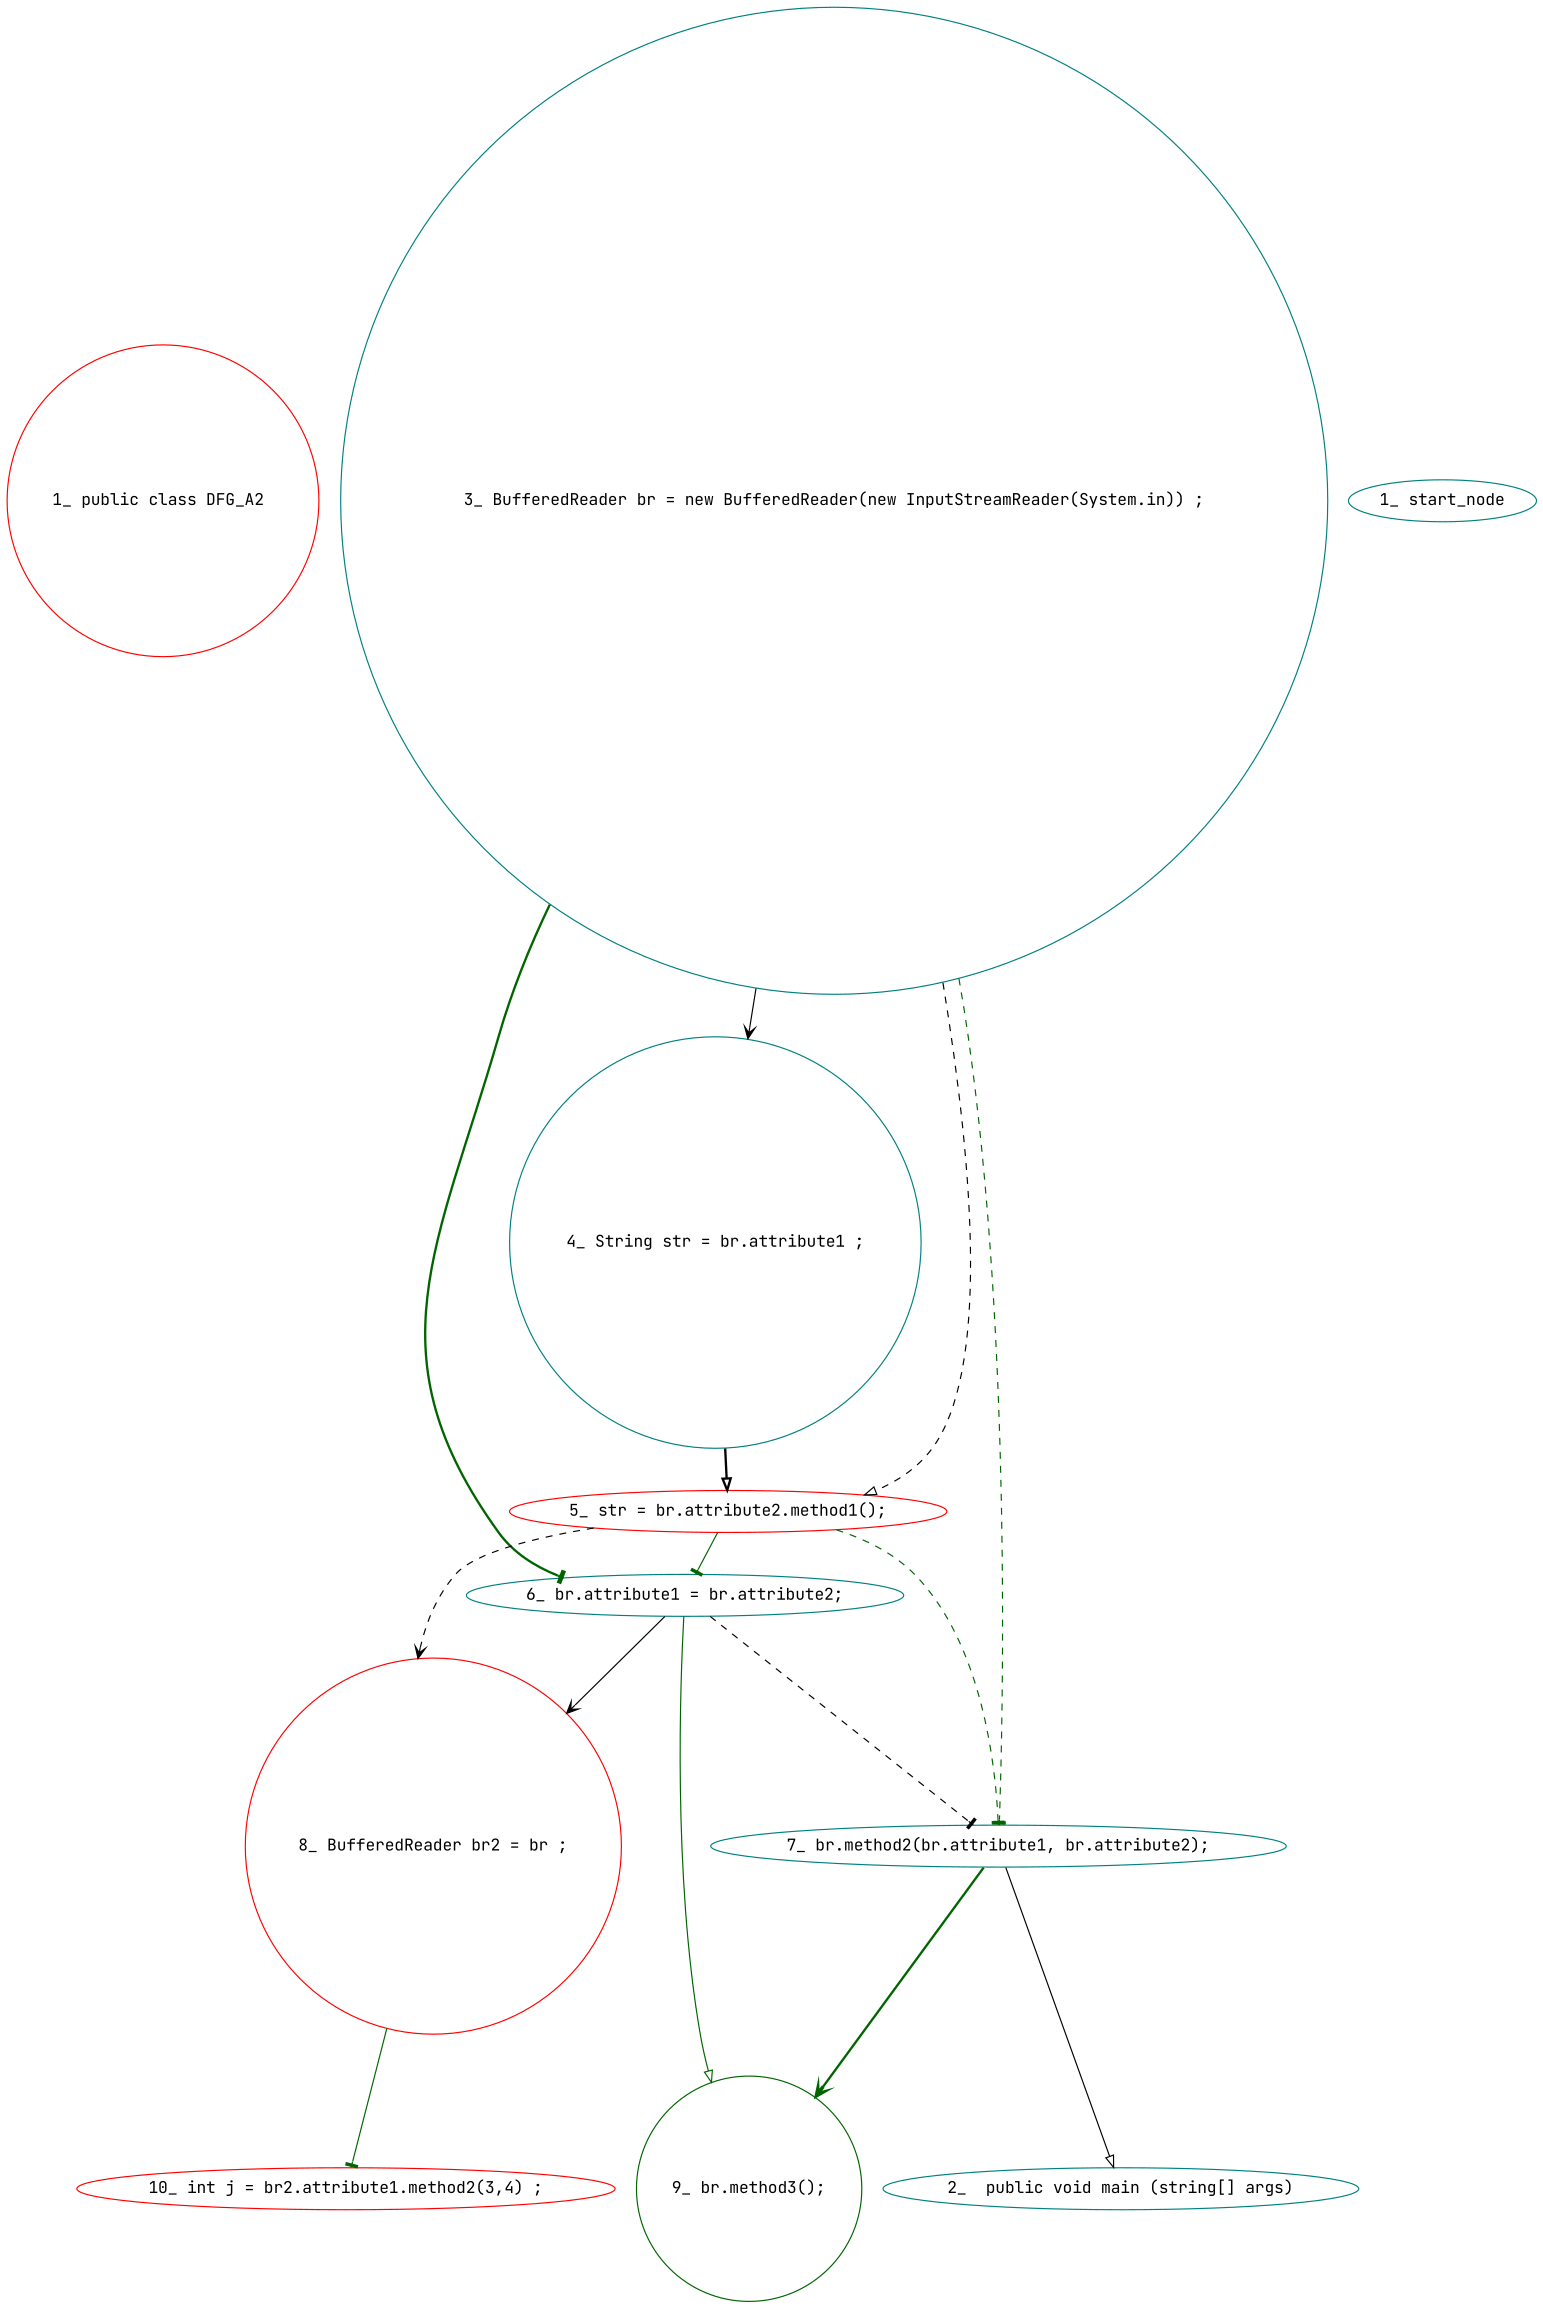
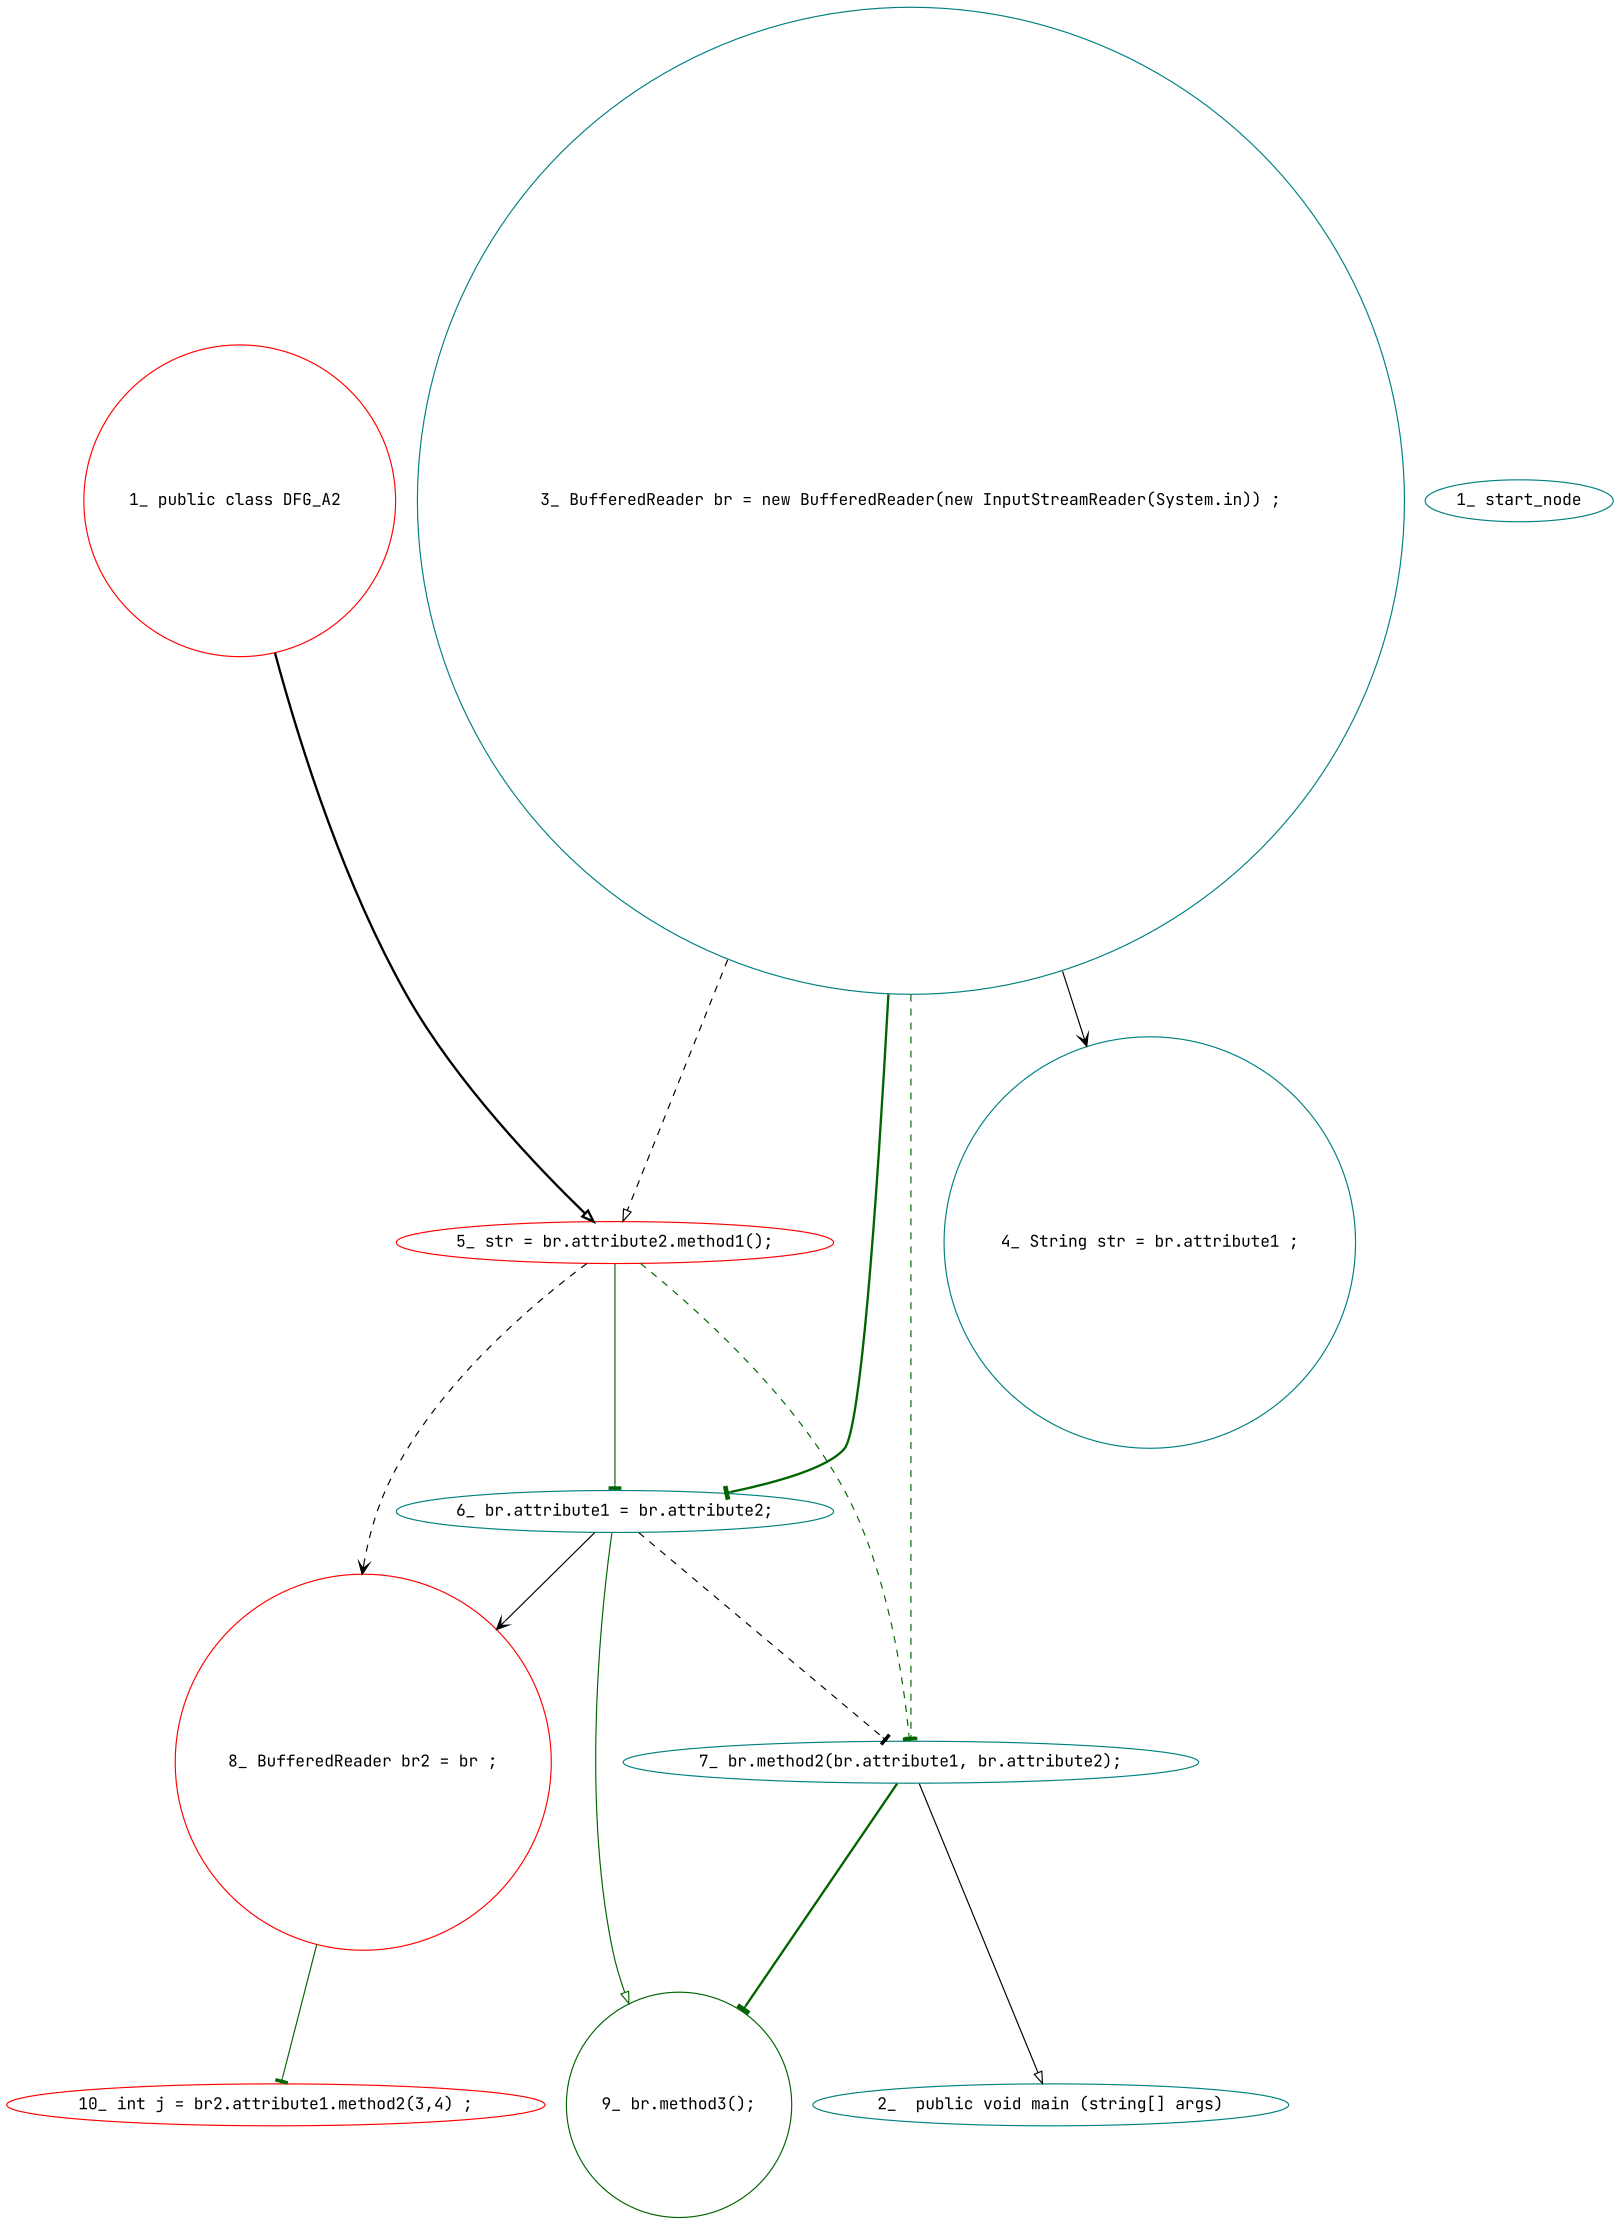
edge "4_ String str = br.attribute1 ;" -> "5_ str = br.attribute2.method1();": now "1_ public class DFG_A2" -> "5_ str = br.attribute2.method1();"
edge "7_ br.method2(br.attribute1, br.attribute2);" -> "9_ br.method3();": arrowhead vee -> tee
